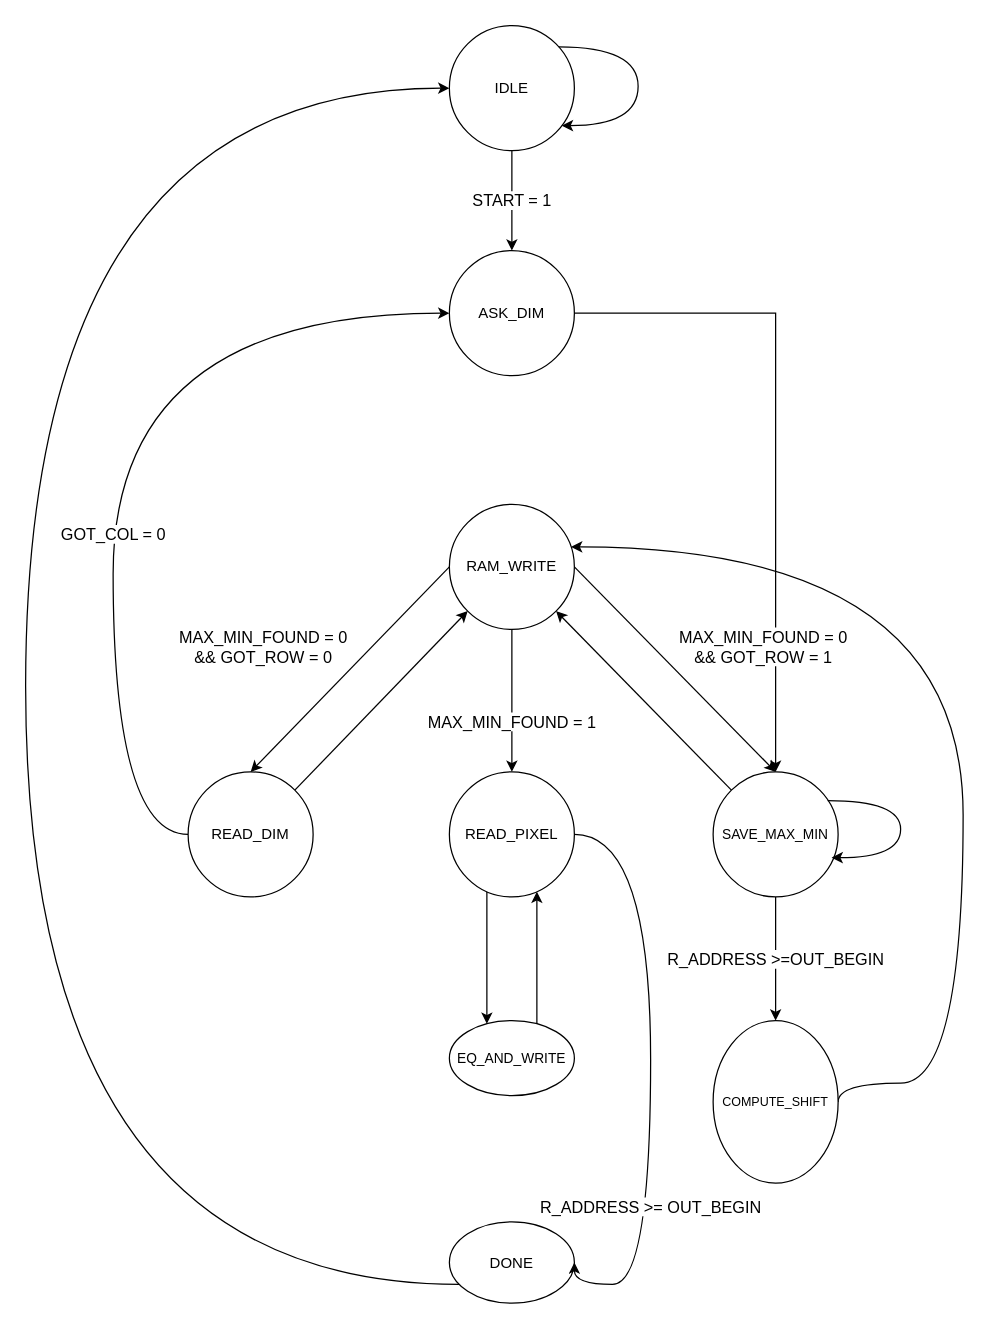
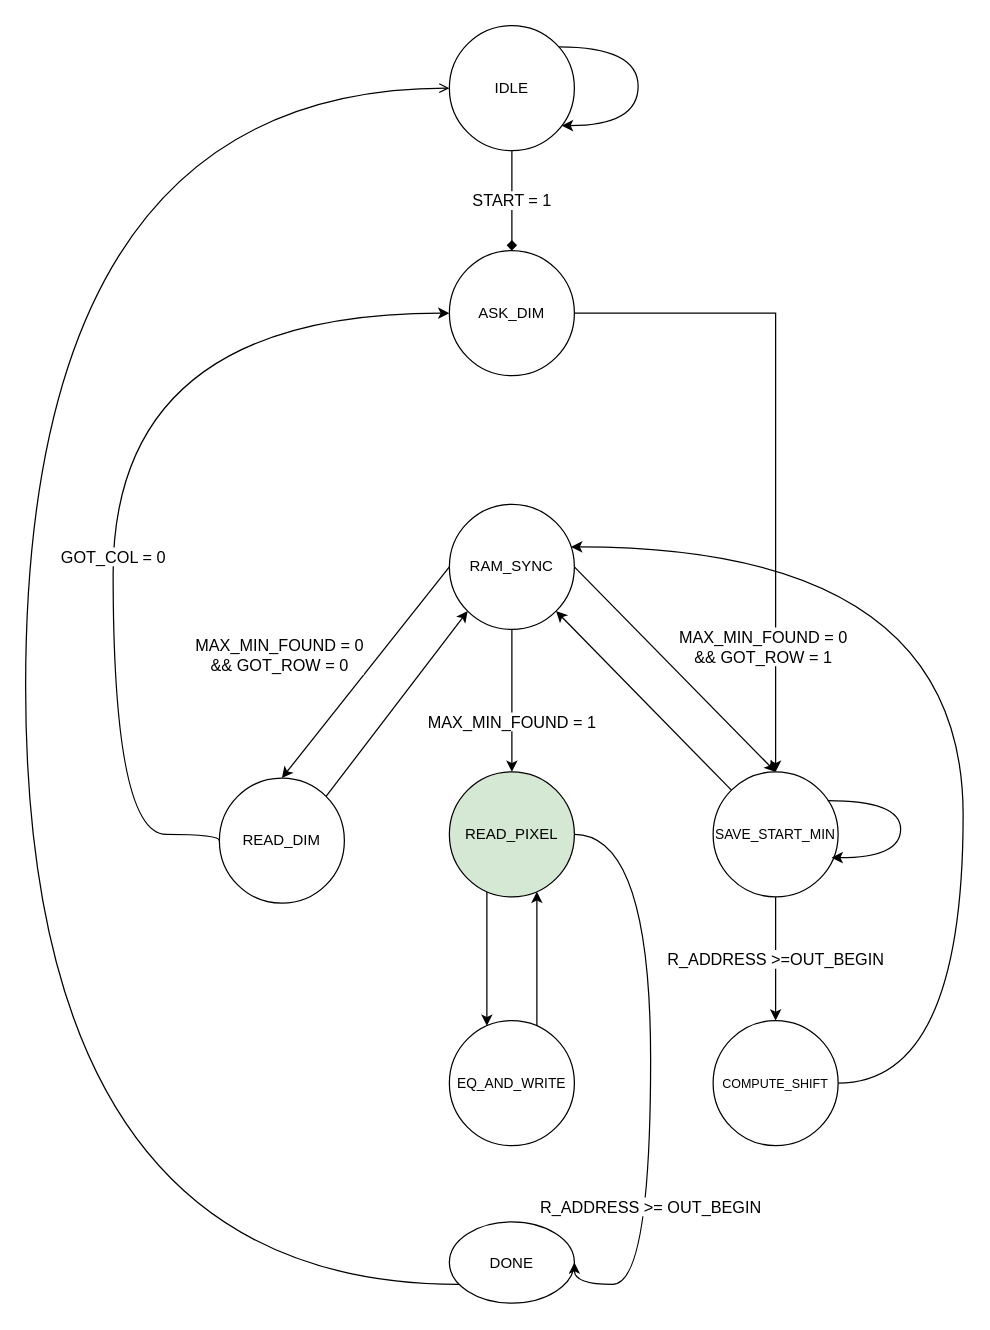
edge "DONE" -> "IDLE": arrowhead classic -> open
edge "IDLE" -> "ASK_DIM": arrowhead classic -> diamond
node "RAM_WRITE": label "RAM_WRITE" -> "RAM_SYNC"
node "READ_DIM": moved (251, 834) -> (282, 841)
node "READ_PIXEL": fillcolor #ffffff -> #d5e8d4
node "SAVE_MAX_MIN": label "SAVE_MAX_MIN" -> "SAVE_START_MIN"
node "EQ_AND_WRITE": size 125x75 -> 125x125
node "COMPUTE_SHIFT": size 125x163 -> 125x125
